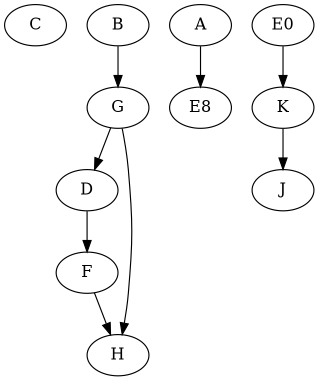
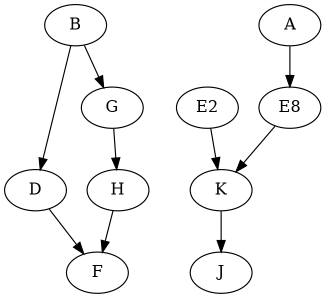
node "C": removed
node "E0": label "E0" -> "E2"
edge "G" -> "D": now "B" -> "D"
edge "E8" -> "K": added
edge "F" -> "H": reversed
